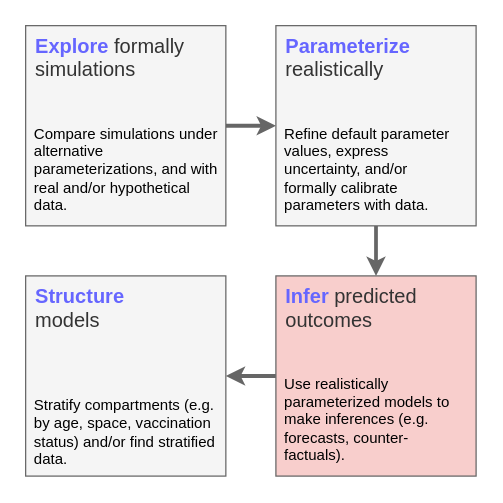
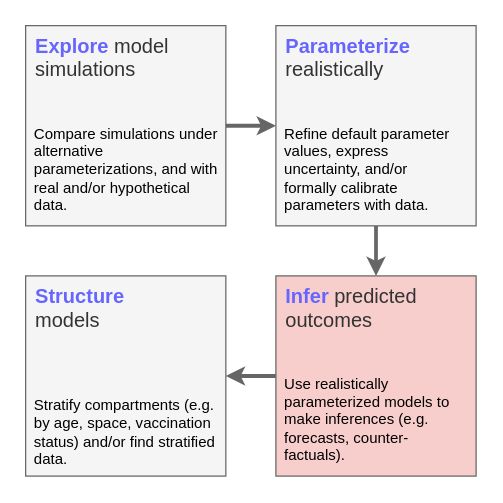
node "Explore formally simulations": label "Explore formally simulations" -> "Explore model simulations"
